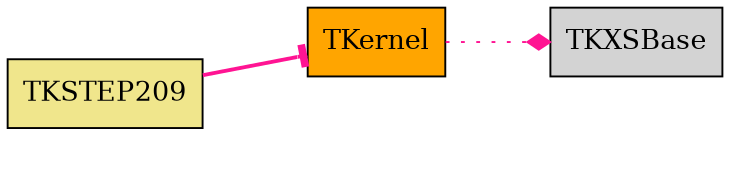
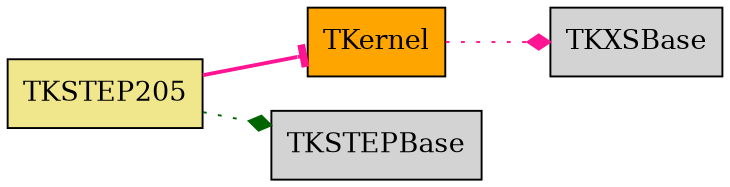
node "TKSTEP209": label "TKSTEP209" -> "TKSTEP205"
node "TKSTEPBase": added
